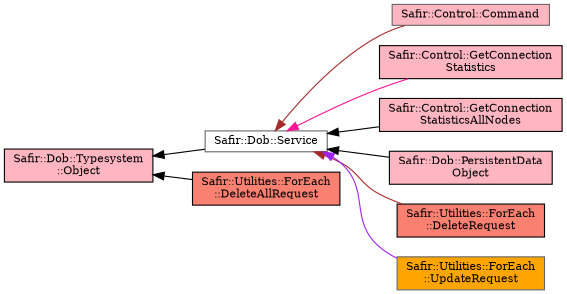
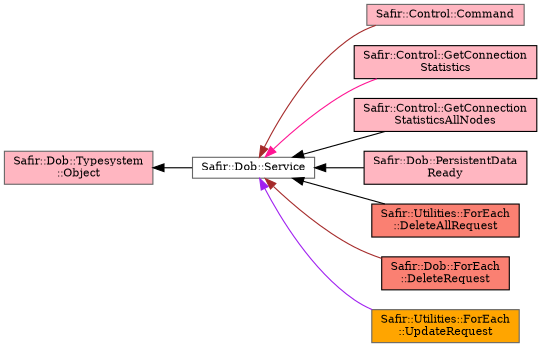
node "Safir::Dob::Typesystem ::Object": color black -> gray40
node "Safir::Dob::PersistentData Object": label "Safir::Dob::PersistentData Object" -> "Safir::Dob::PersistentData Ready"
edge "Safir::Utilities::ForEach ::DeleteAllRequest" -> "Safir::Dob::Typesystem ::Object": now "Safir::Utilities::ForEach ::DeleteAllRequest" -> "Safir::Dob::Service"
node "Safir::Utilities::ForEach ::DeleteRequest": label "Safir::Utilities::ForEach ::DeleteRequest" -> "Safir::Dob::ForEach ::DeleteRequest"
